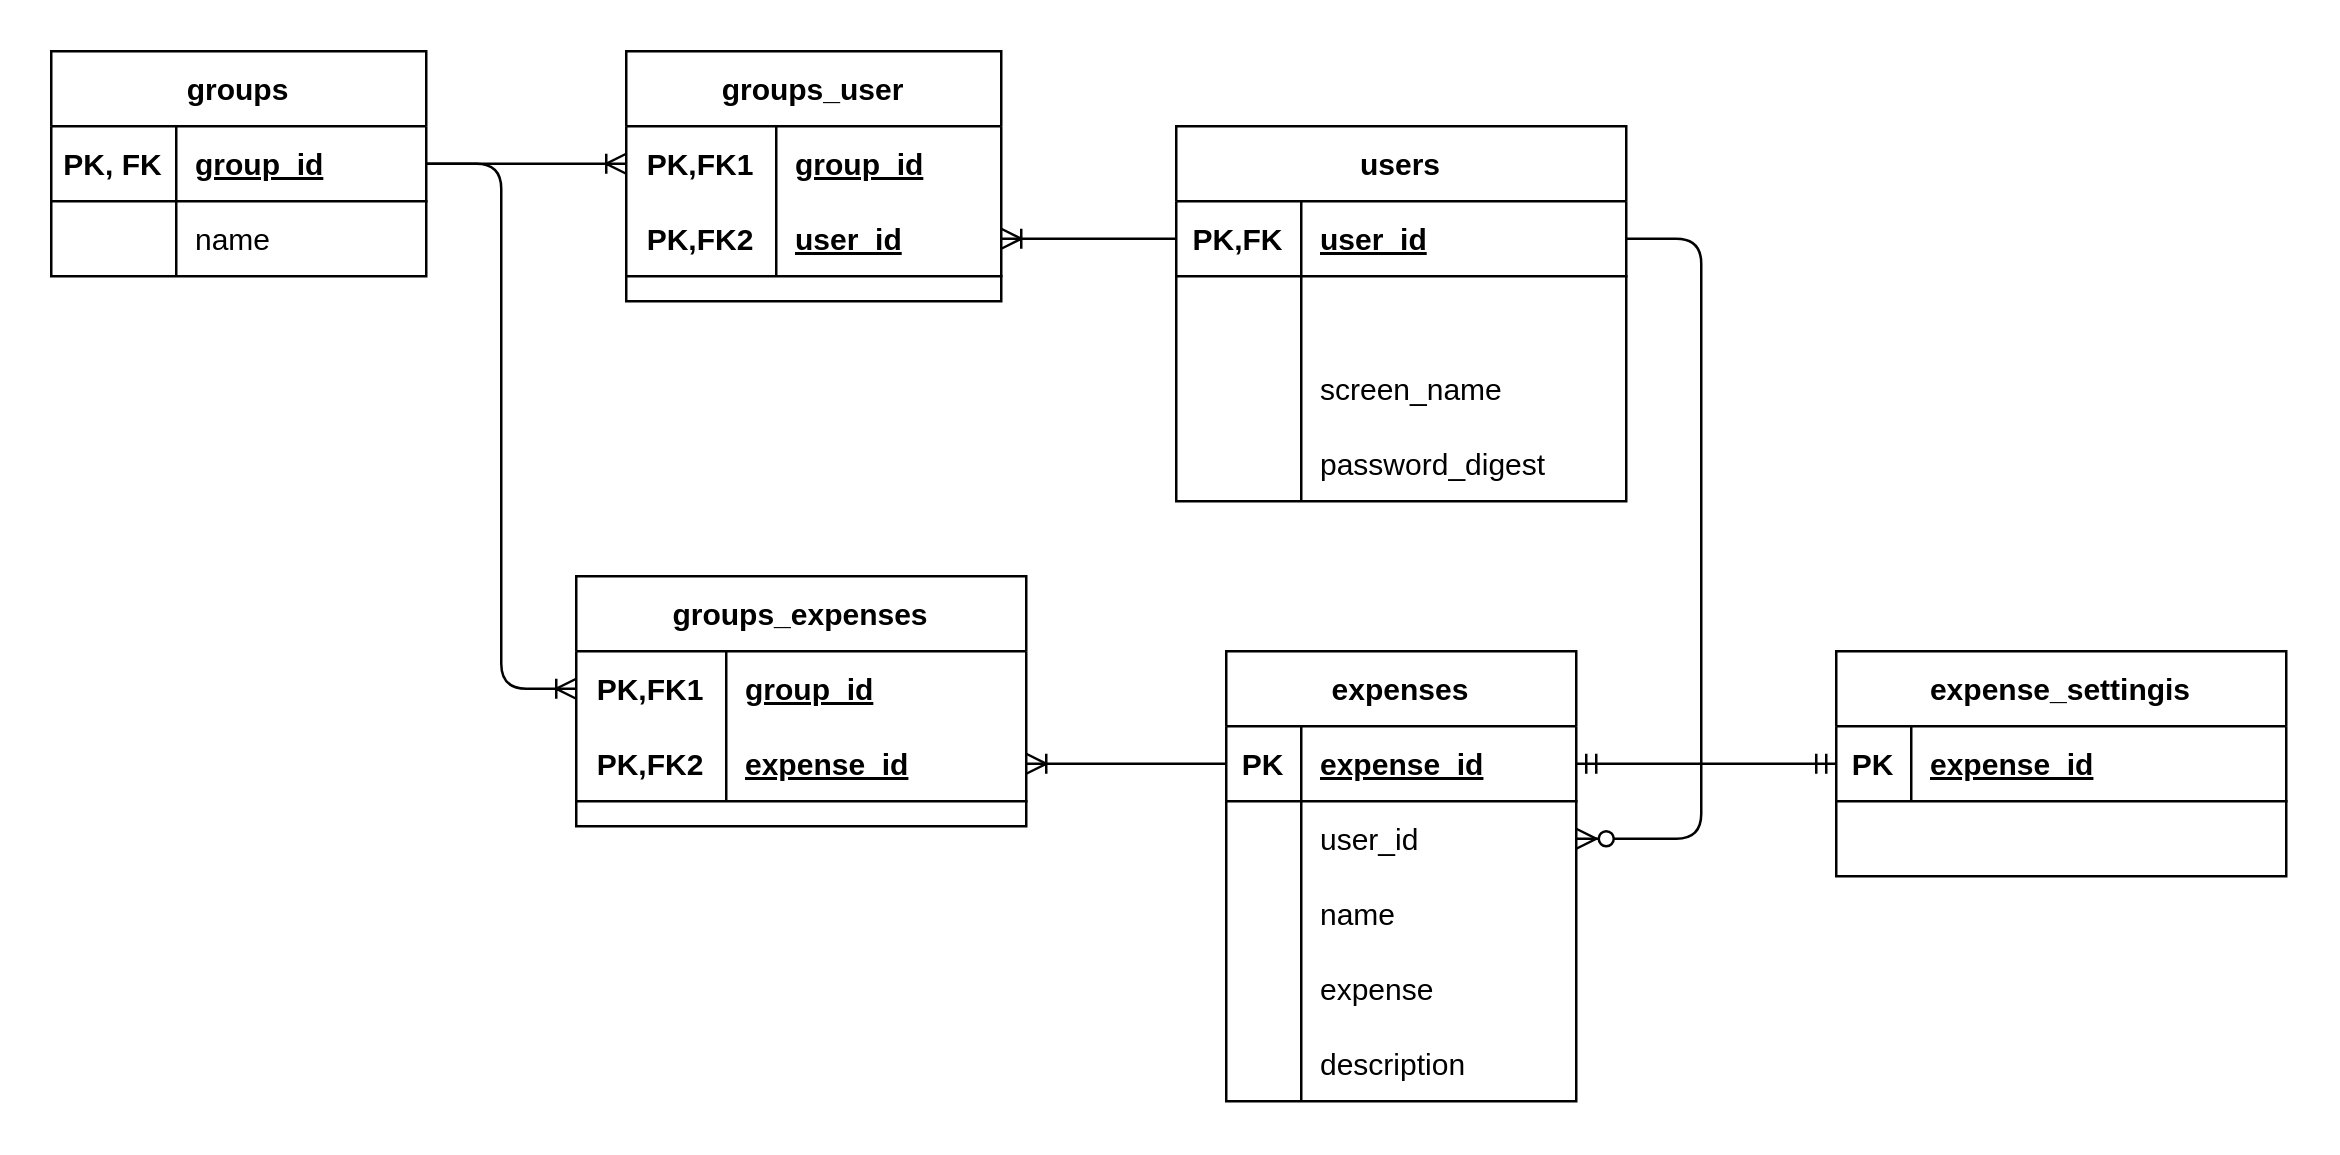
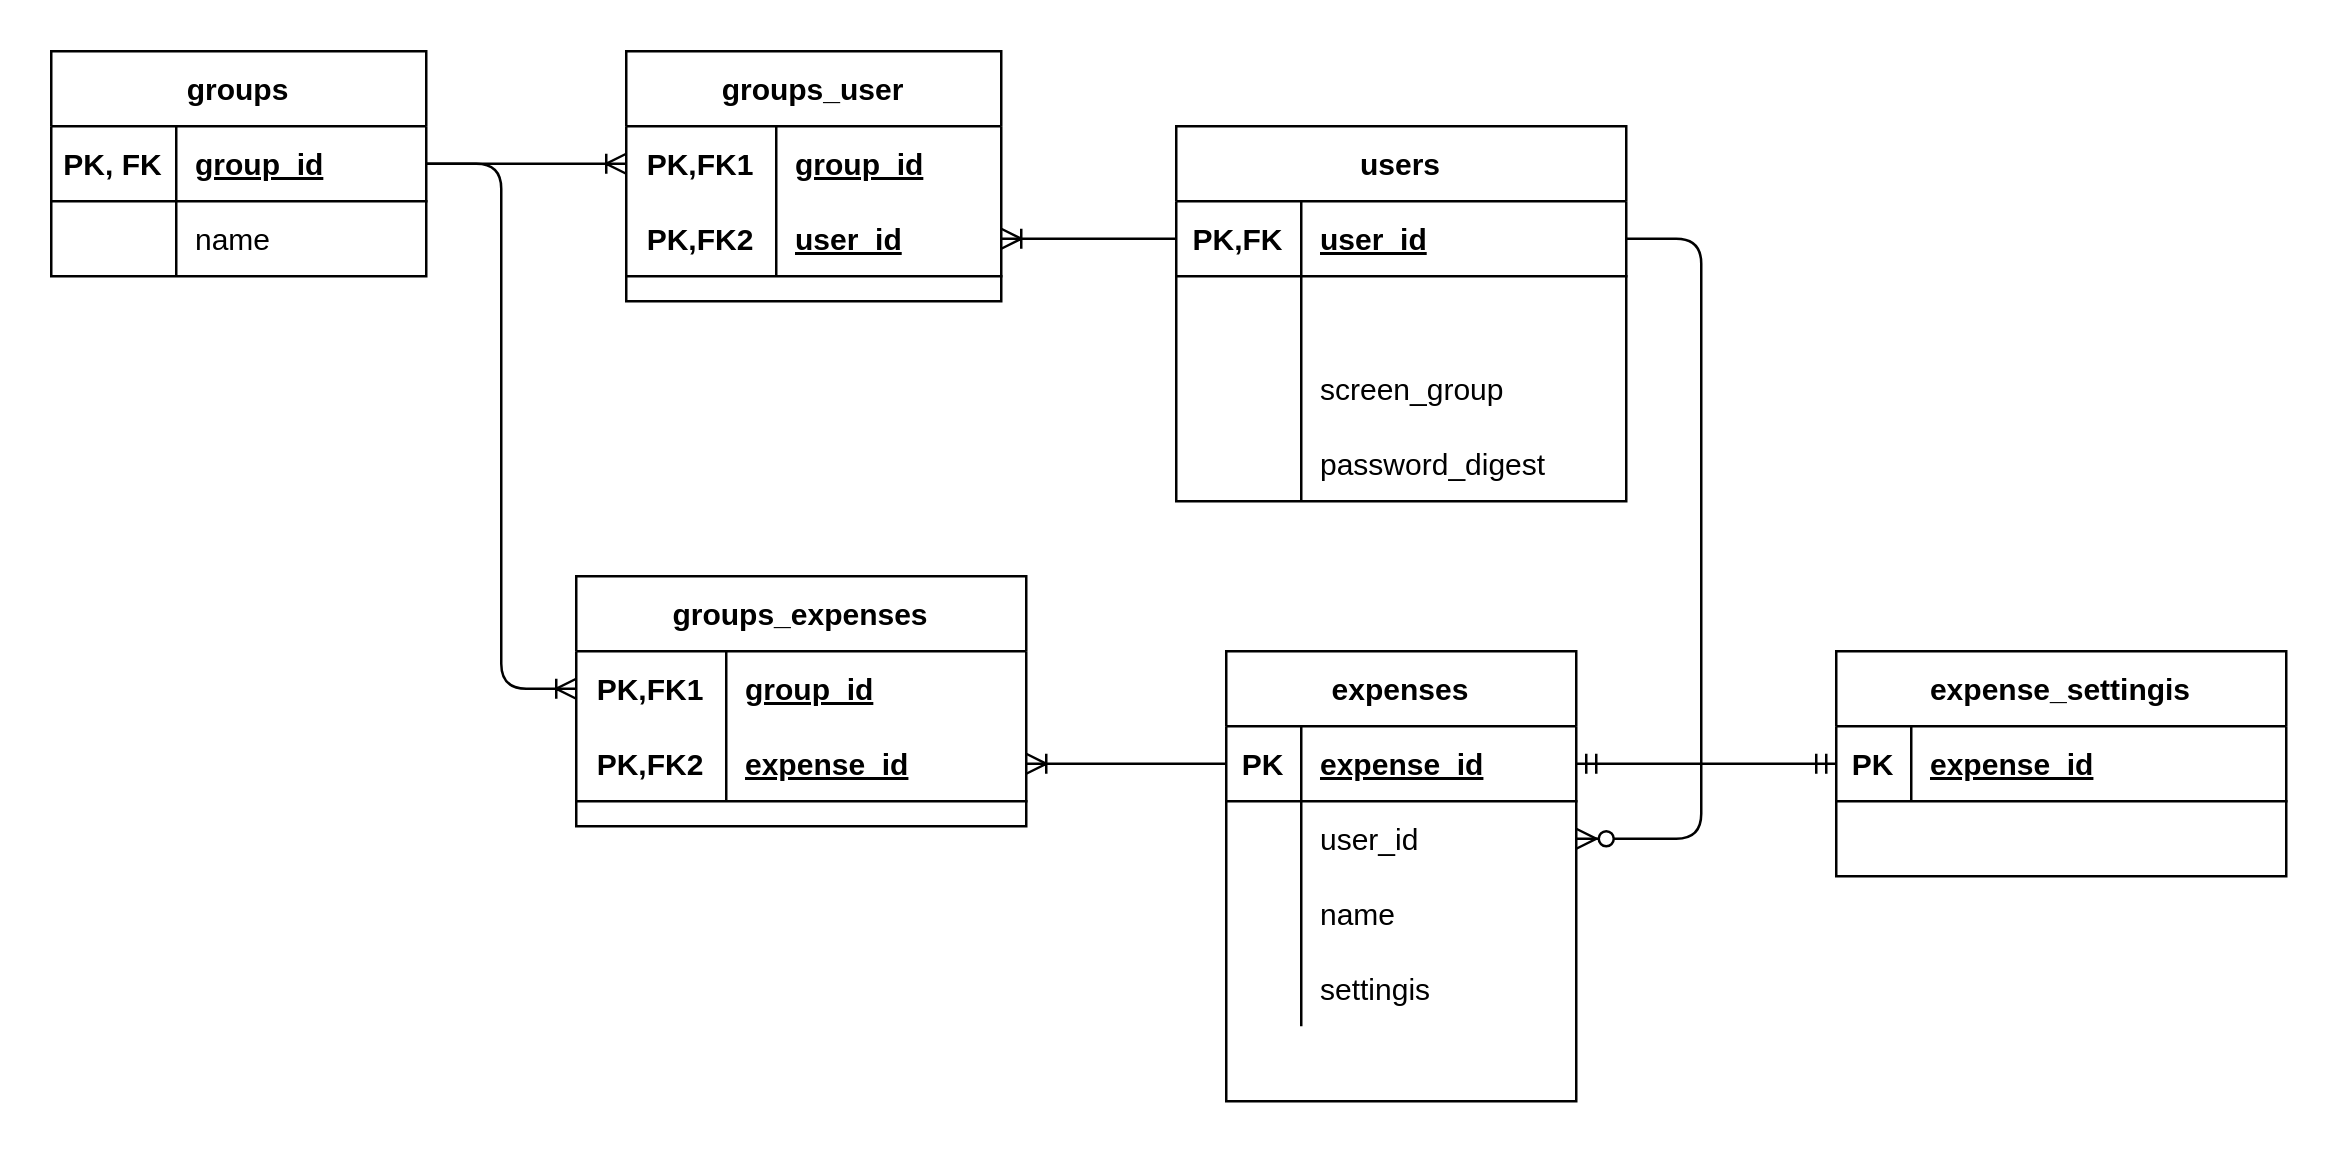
node "screen_name": label "screen_name" -> "screen_group"
node "expense": label "expense" -> "settingis"
node "description": removed
